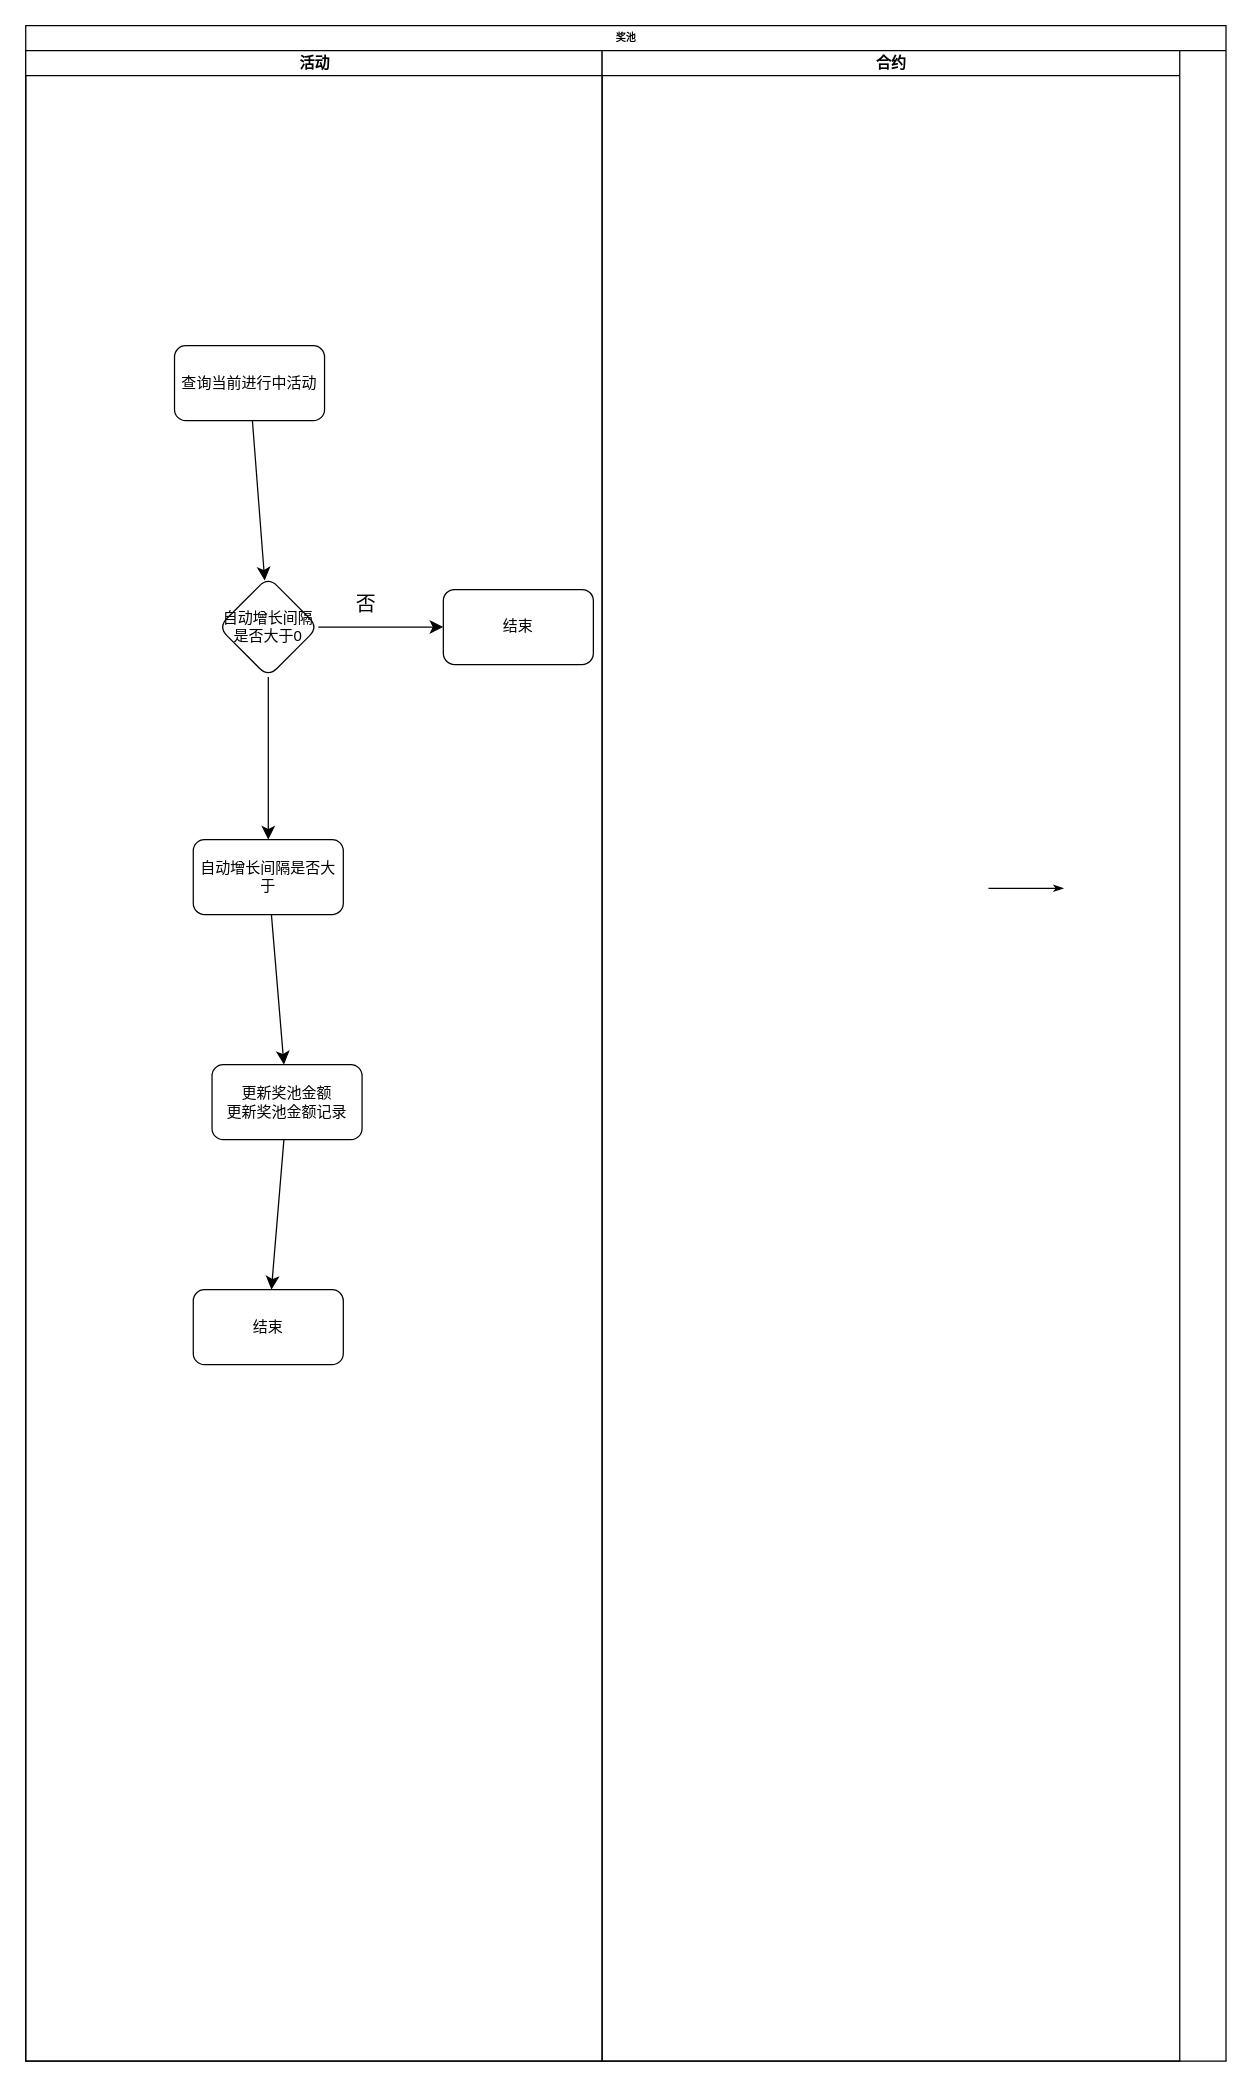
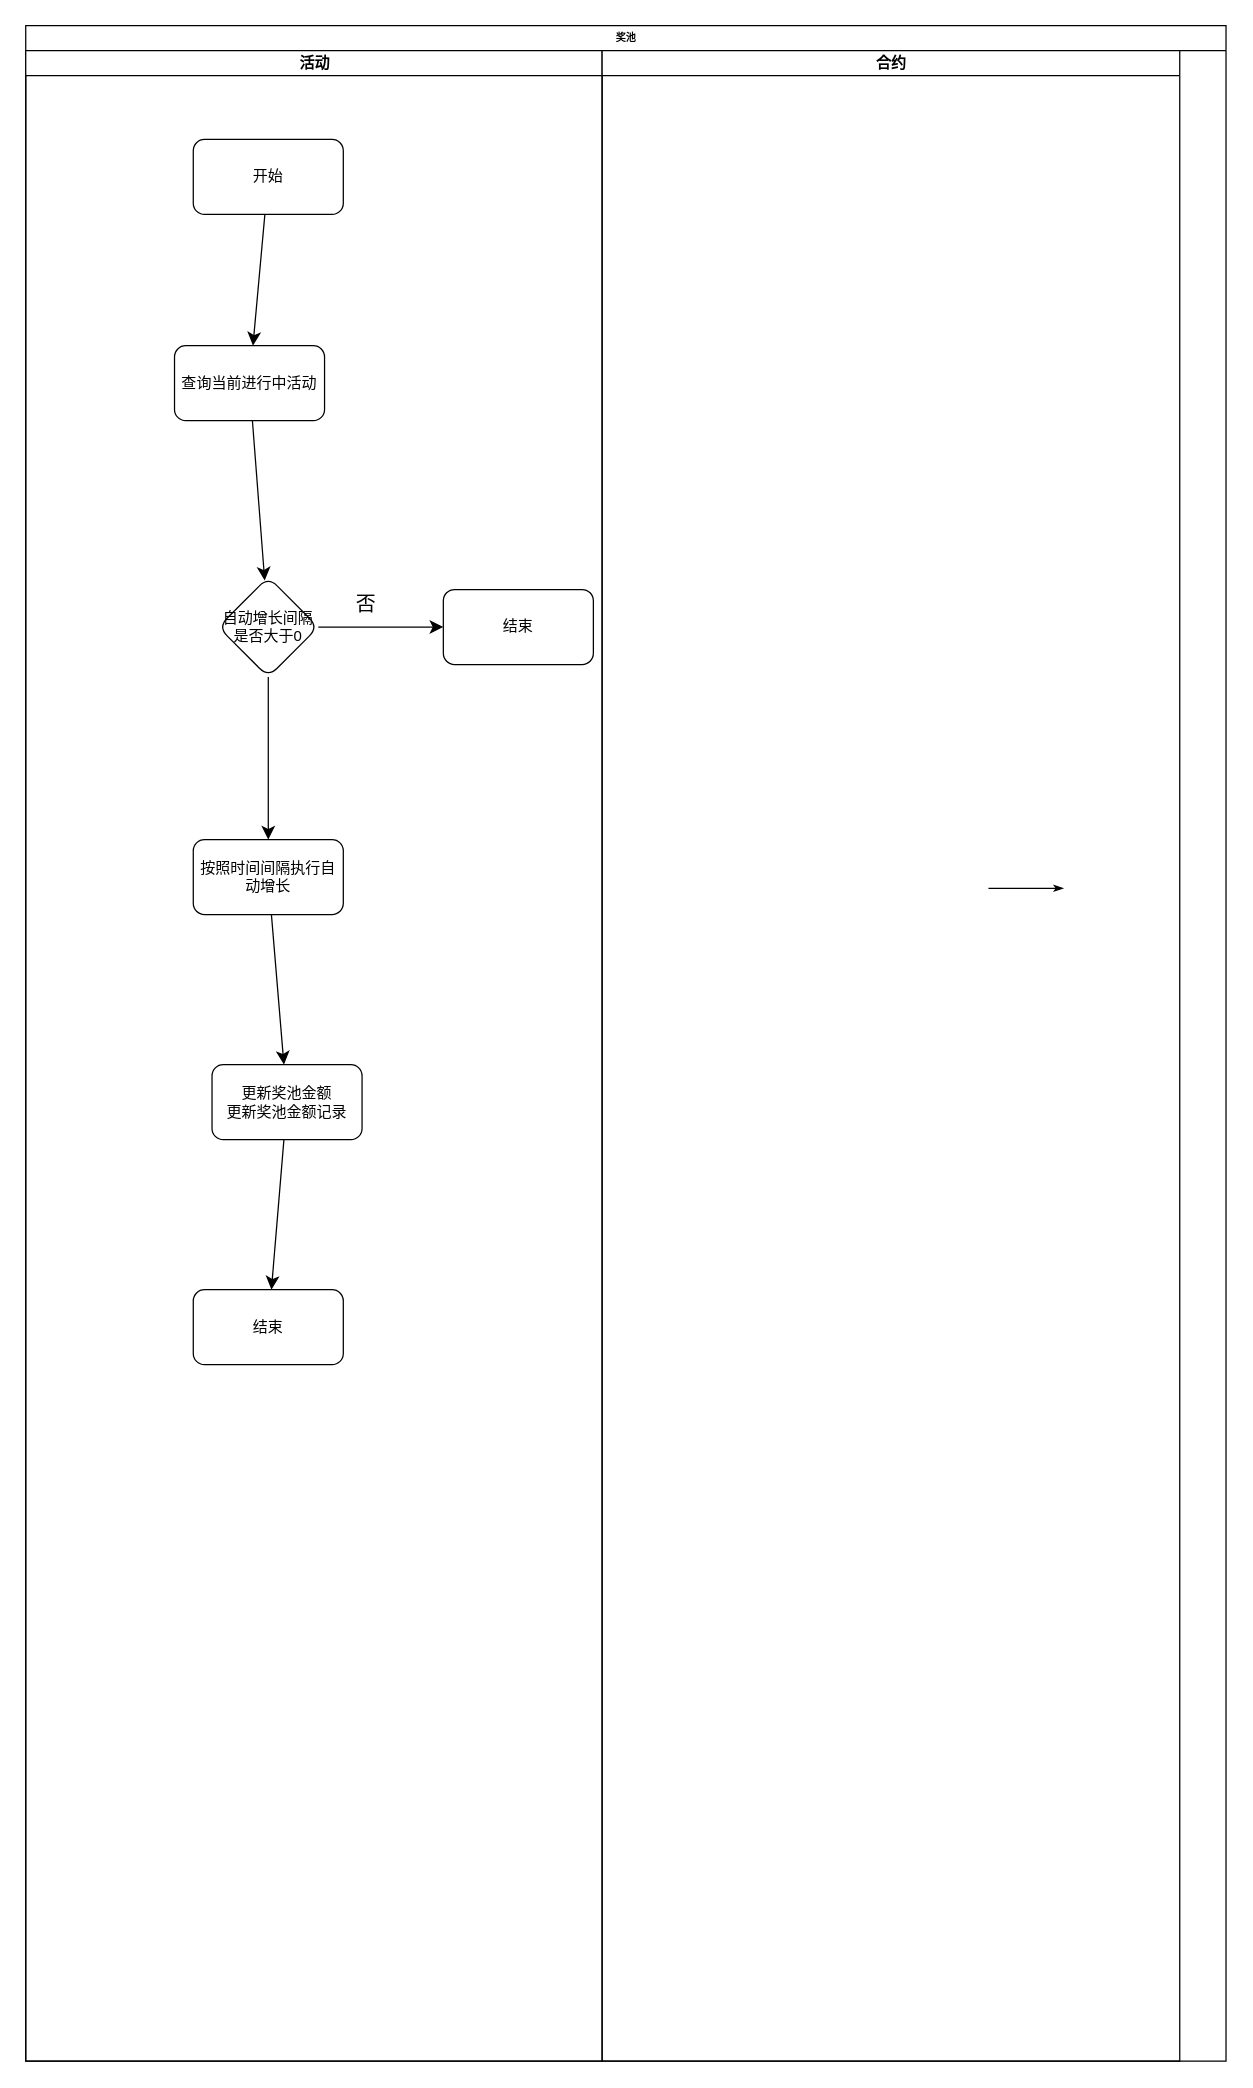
node "开始": added
edge "开始" -> "查询当前进行中活动": added
node "自动增长间隔是否大于": label "自动增长间隔是否大于" -> "按照时间间隔执行自动增长"
